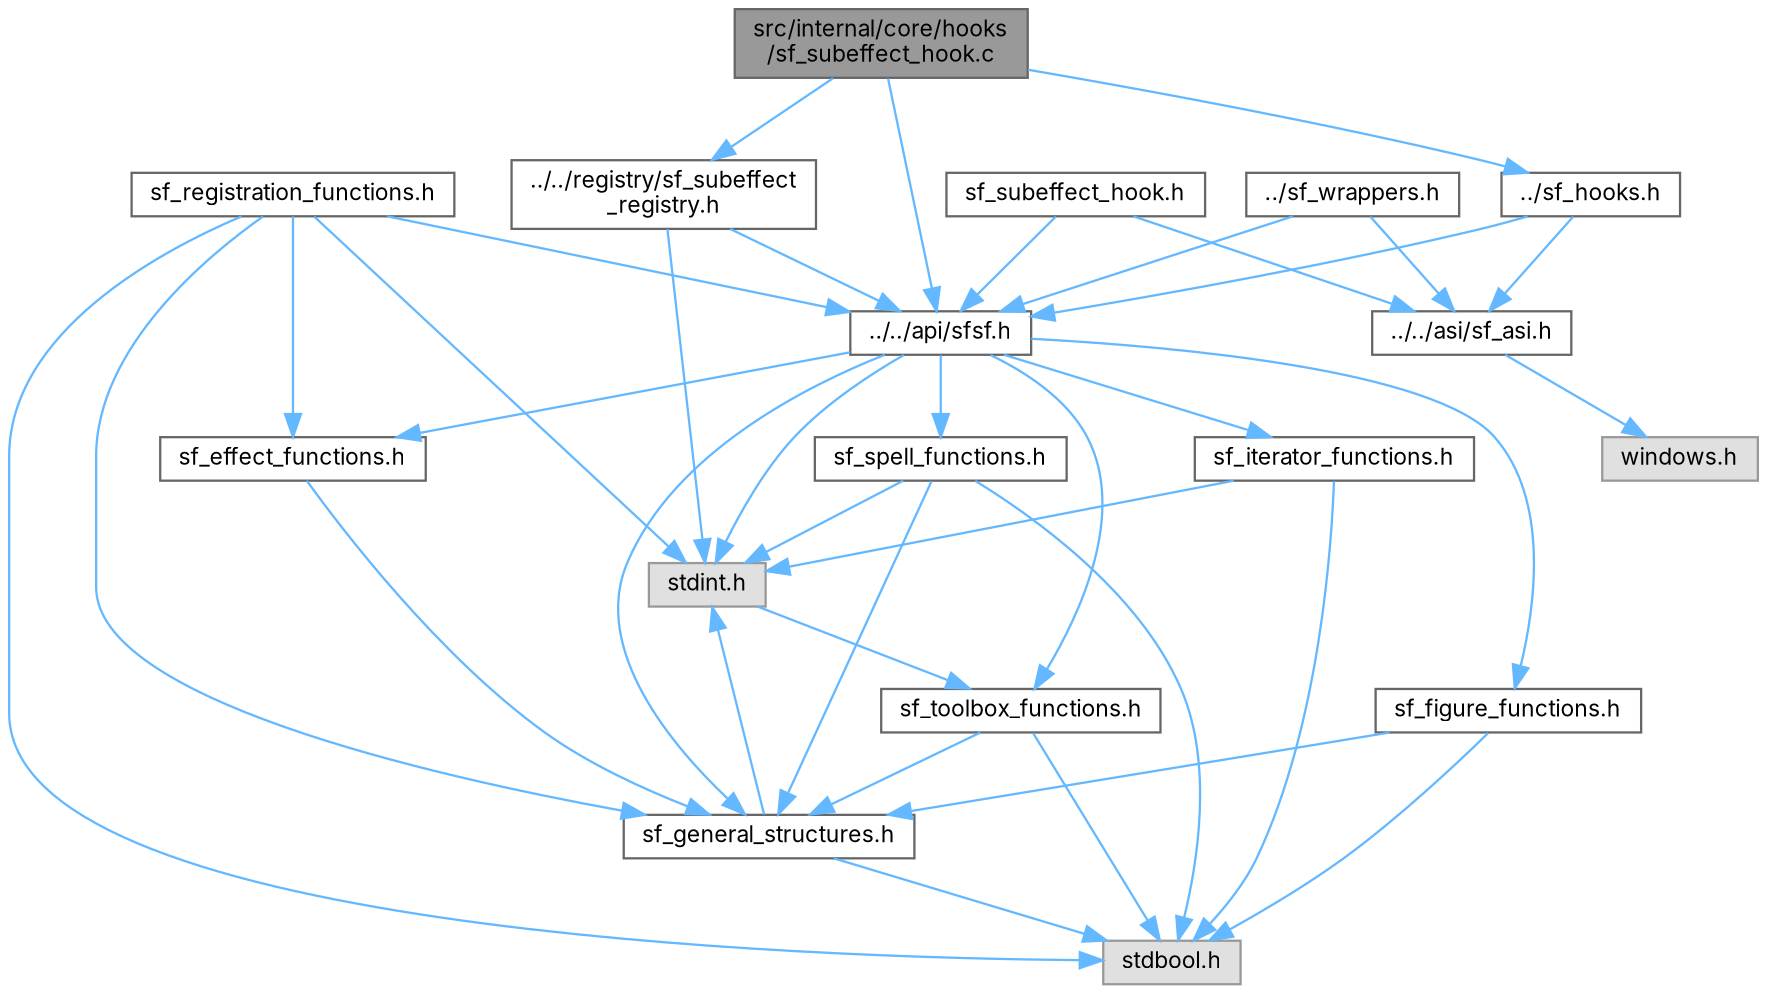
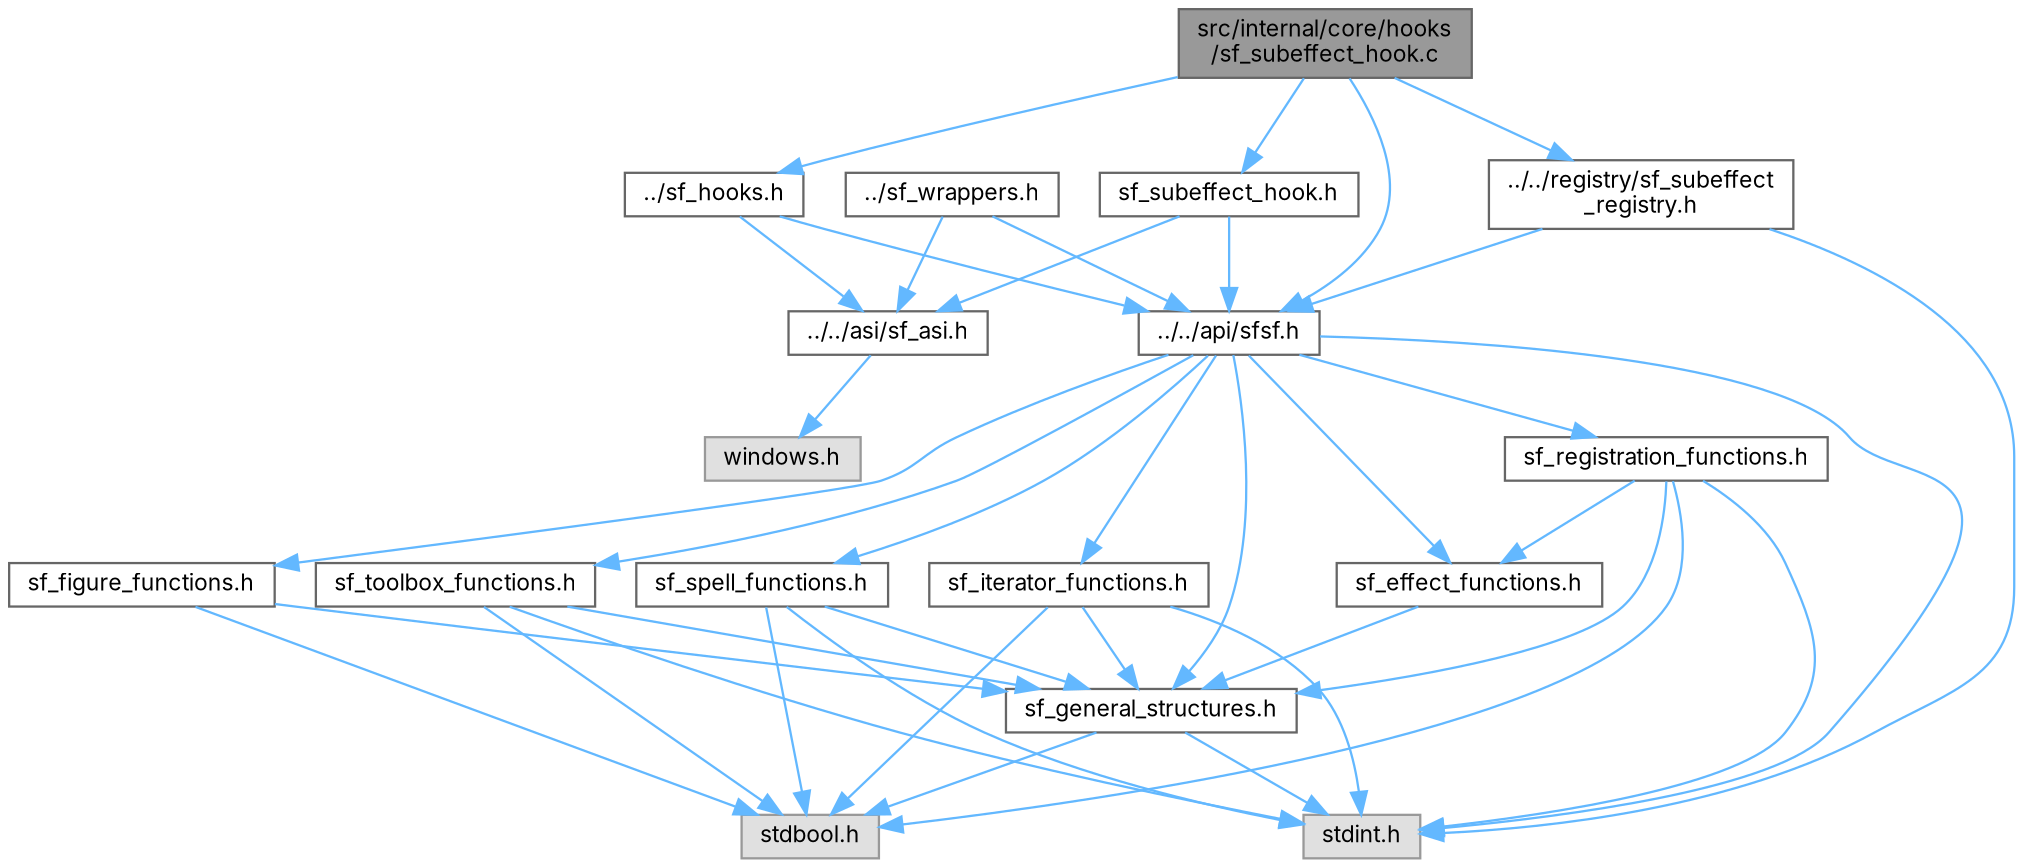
edge "src/internal/core/hooks /sf_subeffect_hook.c" -> "sf_subeffect_hook.h": added
edge "sf_registration_functions.h" -> "../../api/sfsf.h": reversed
edge "sf_iterator_functions.h" -> "sf_general_structures.h": added
edge "stdint.h" -> "sf_toolbox_functions.h": reversed
